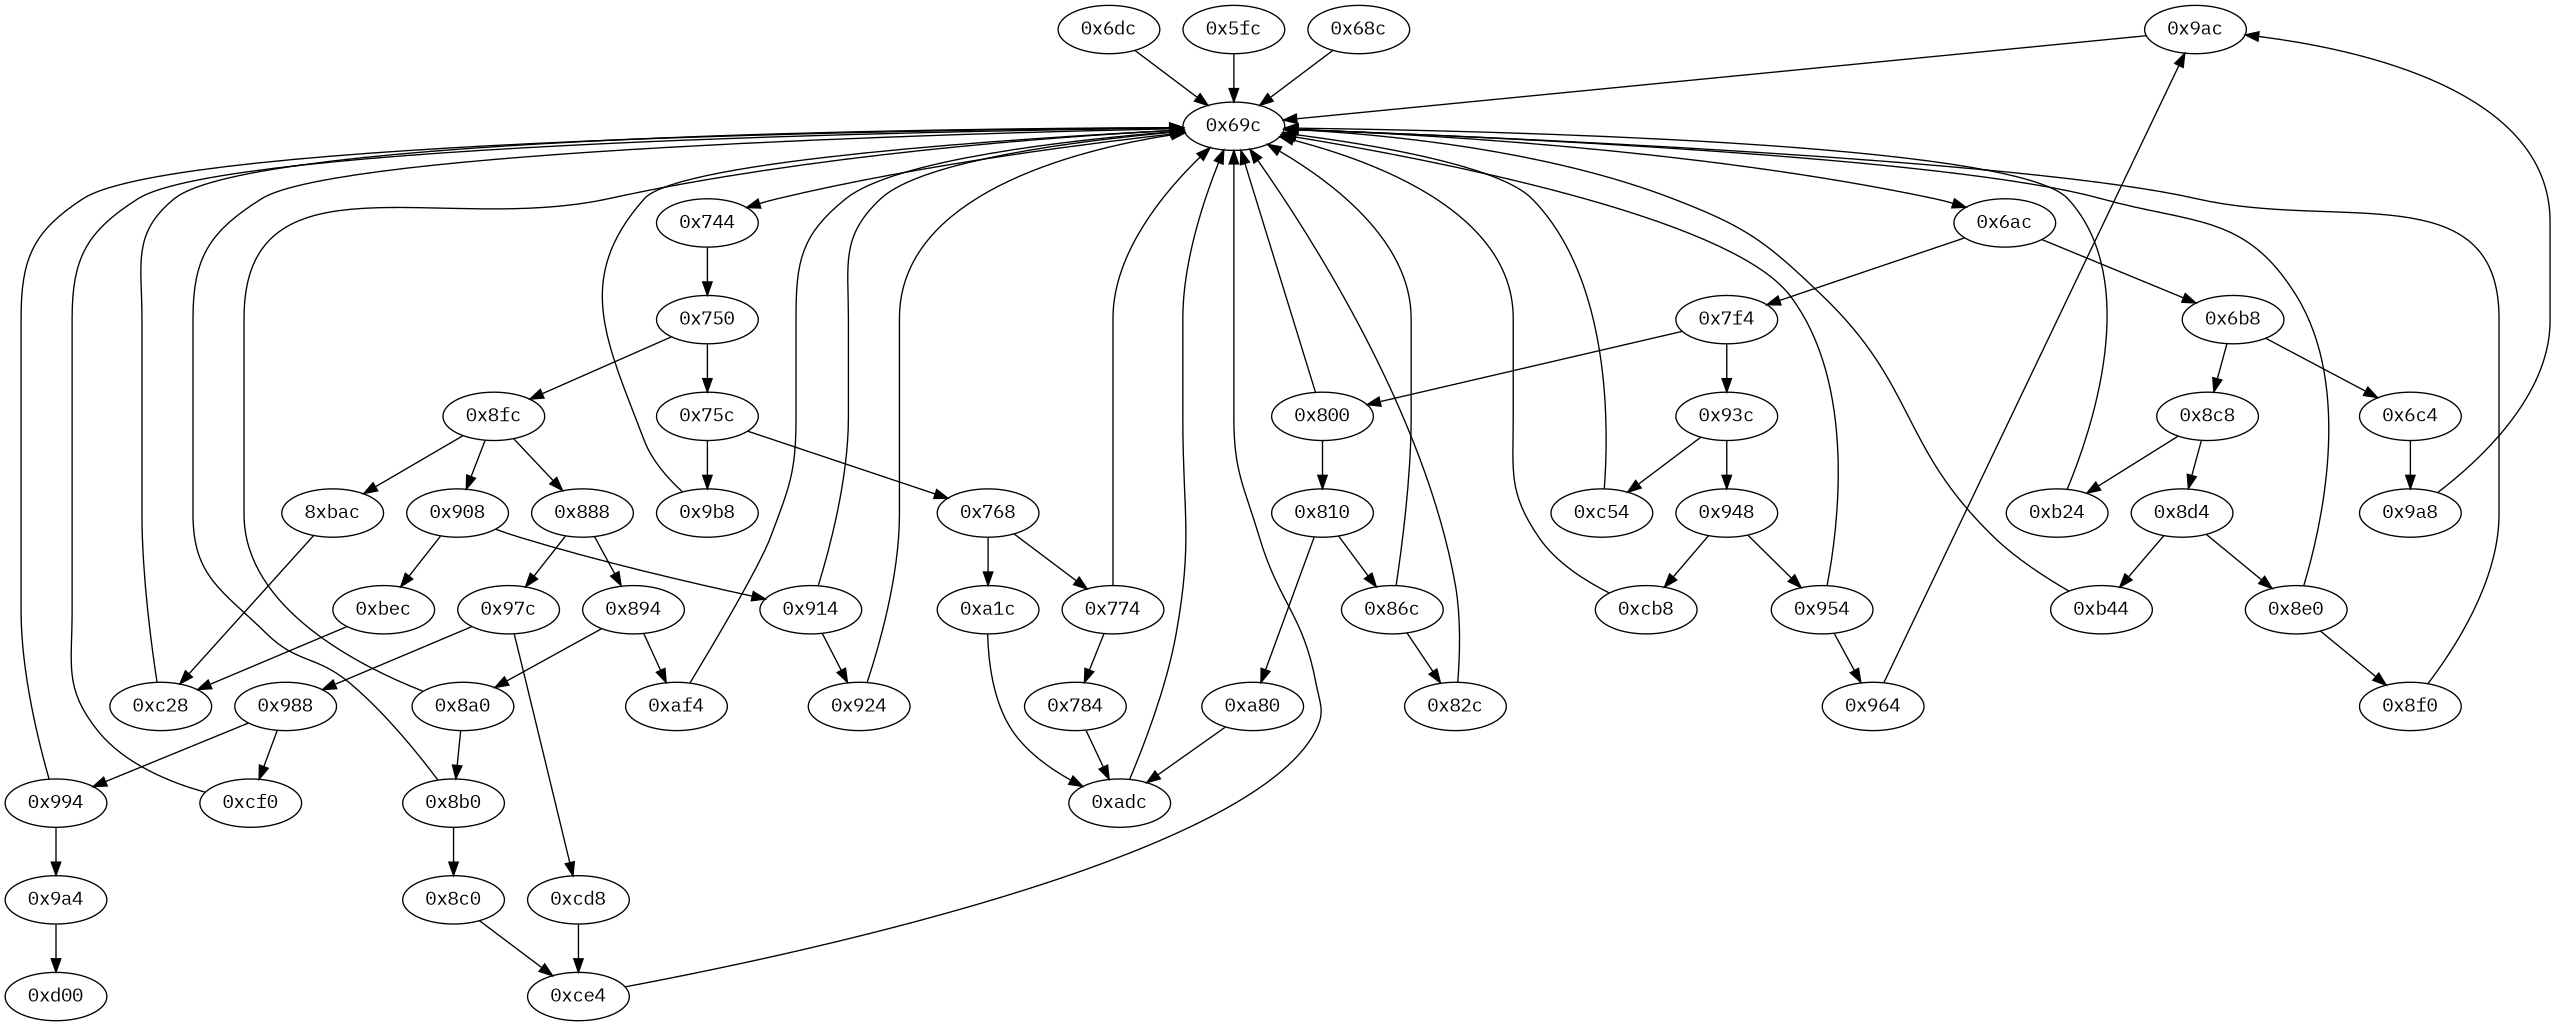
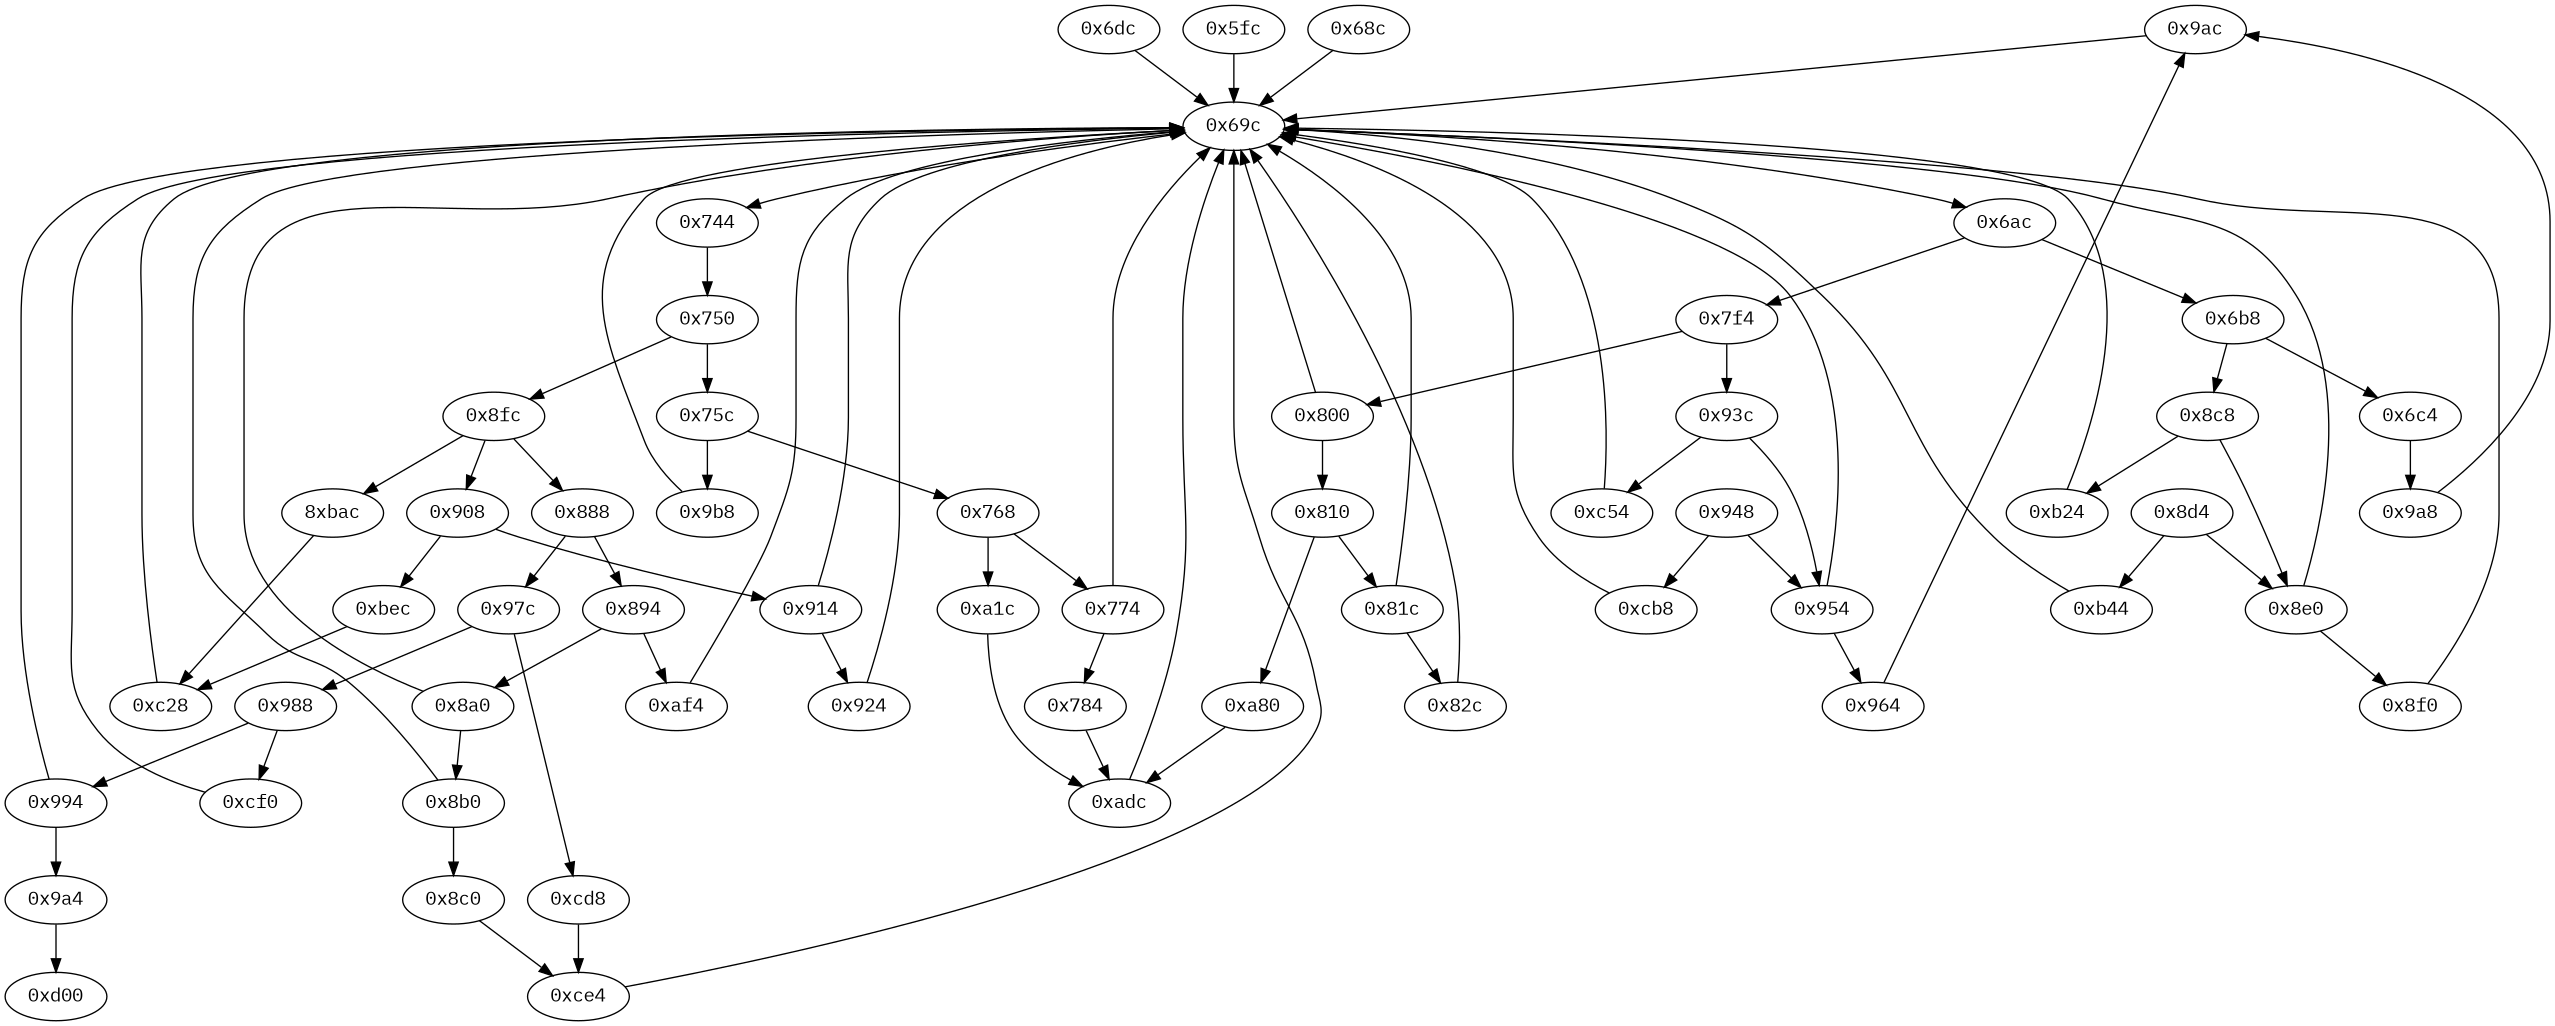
edge "0x93c" -> "0x948": now "0x93c" -> "0x954"
edge "0x8c8" -> "0x8d4": now "0x8c8" -> "0x8e0"
node "0x86c": label "0x86c" -> "0x81c"
